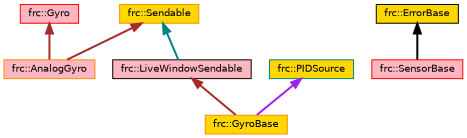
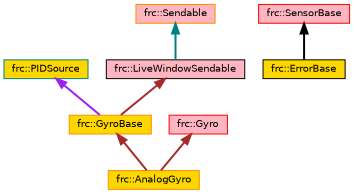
node "frc::Sendable": fillcolor gold -> lightpink
edge "frc::AnalogGyro" -> "frc::Sendable": now "frc::AnalogGyro" -> "frc::GyroBase"
edge "frc::SensorBase" -> "frc::ErrorBase": reversed
node "frc::AnalogGyro": fillcolor lightpink -> gold
